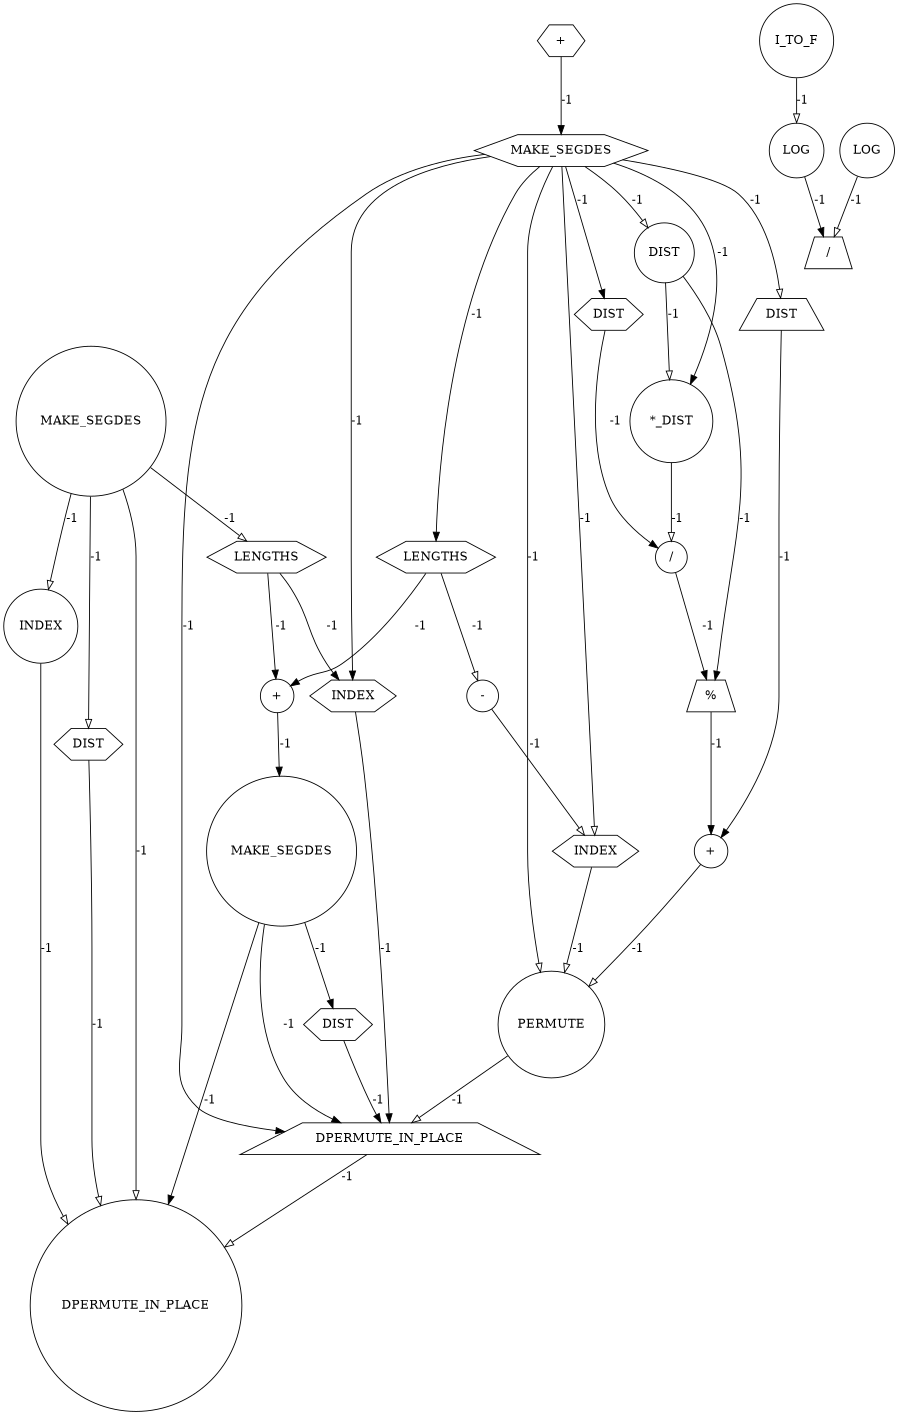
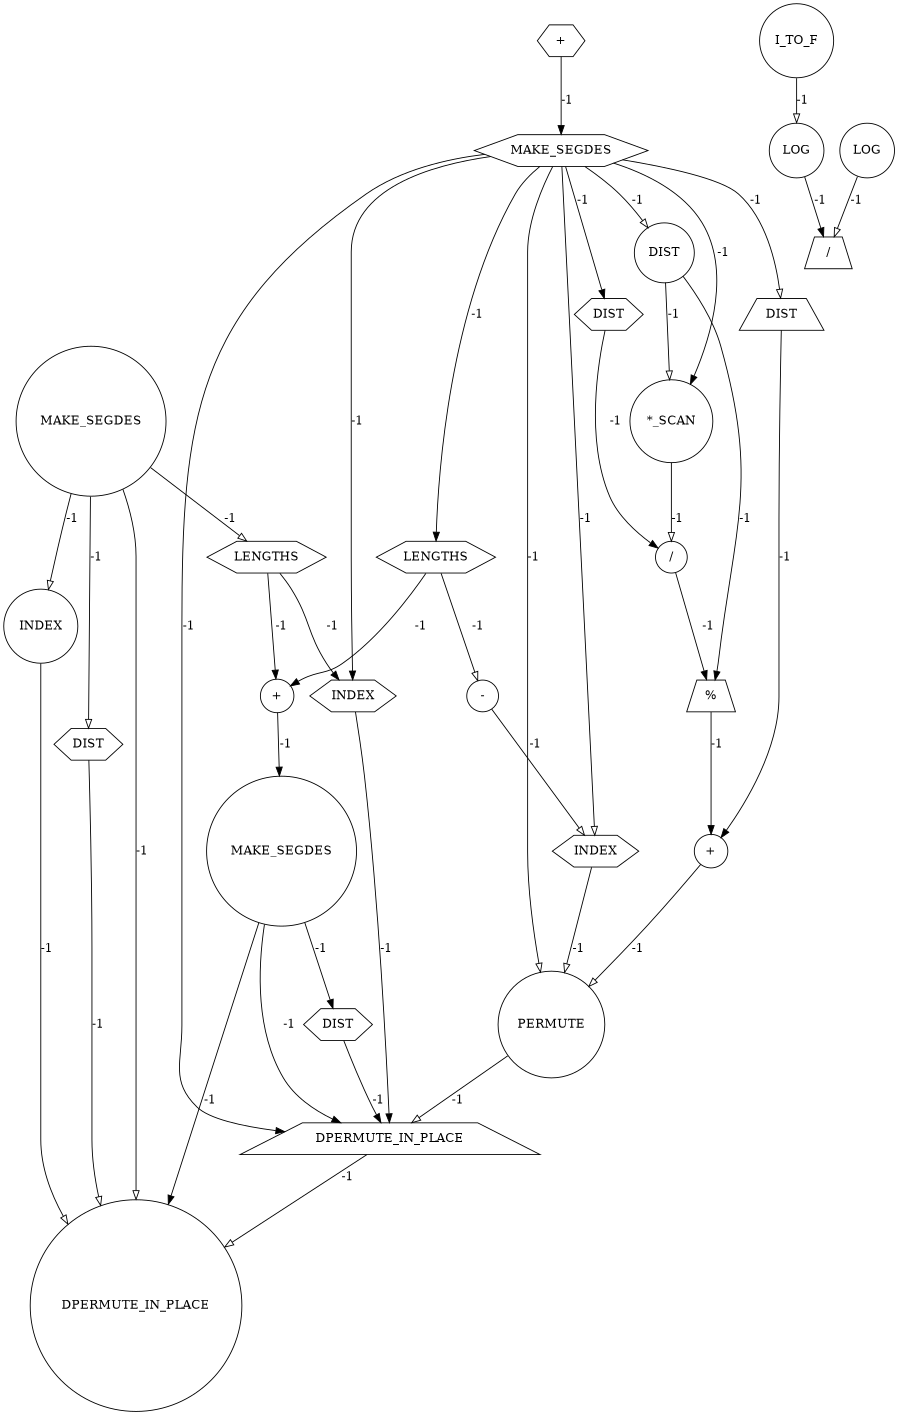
node "*_DIST": label "*_DIST" -> "*_SCAN"
